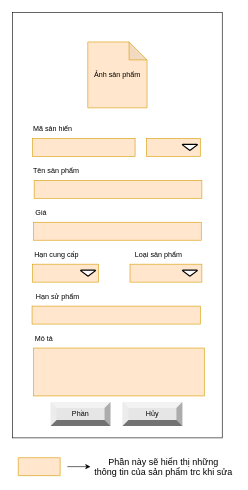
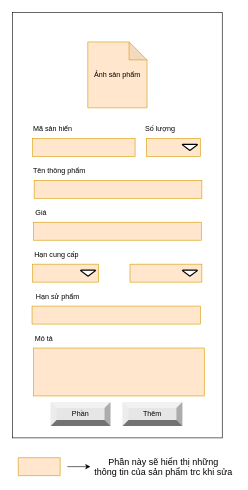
node "Số lượng": added
node "Tên sản phẩm": label "Tên sản phẩm" -> "Tên thông phẩm"
node "Loại sản phẩm": removed
node "Hủy": label "Hủy" -> "Thêm"
